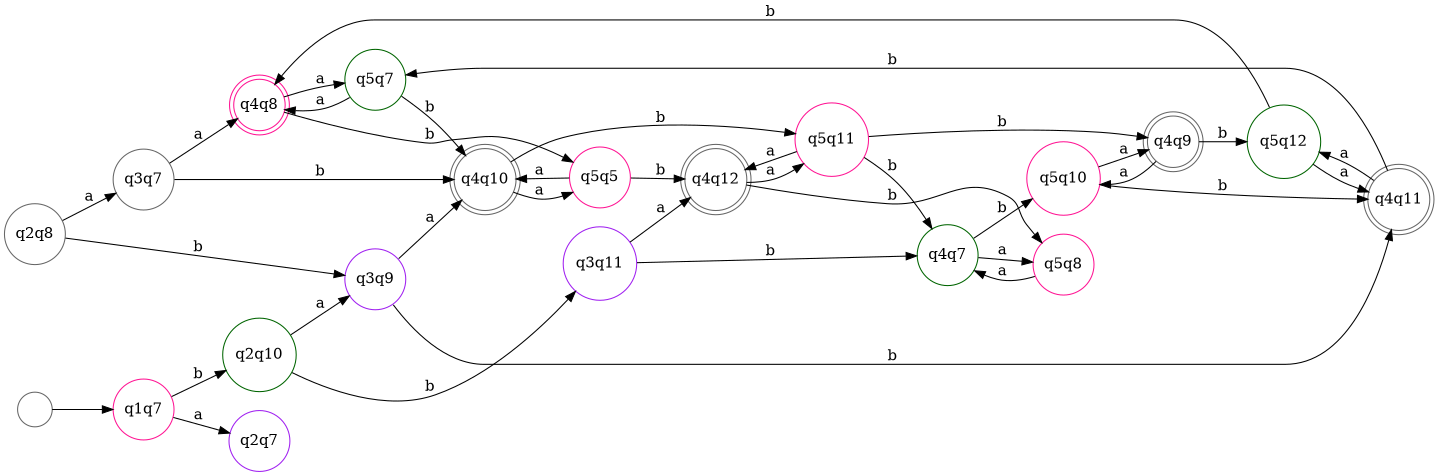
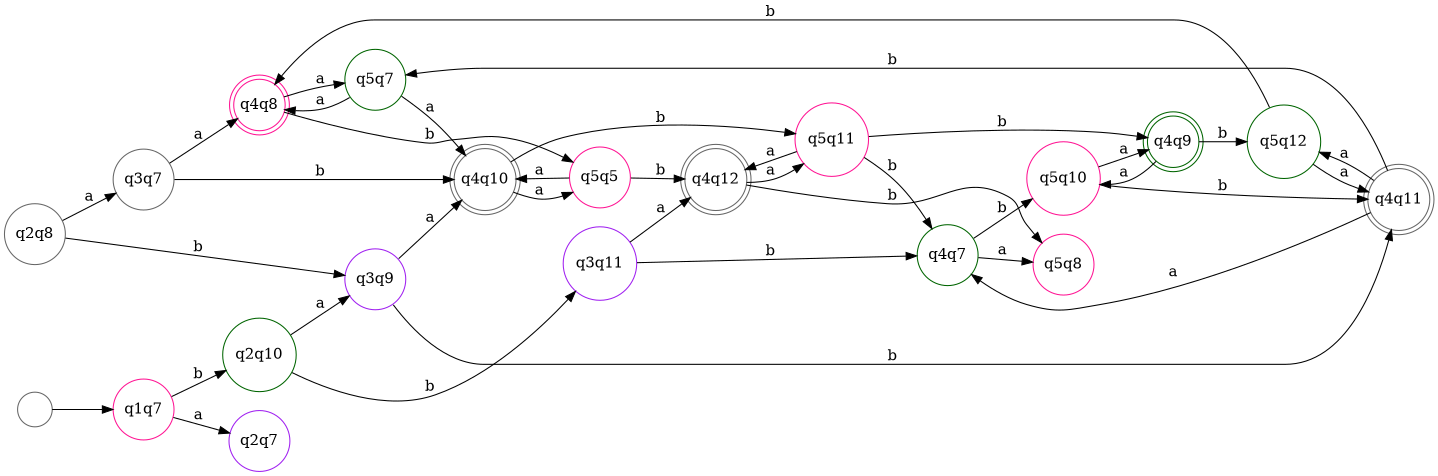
edge "q5q7" -> "q4q10": label "b" -> "a"
node "q4q9": color gray40 -> darkgreen
edge "q5q8" -> "q4q7": now "q4q11" -> "q4q7"
